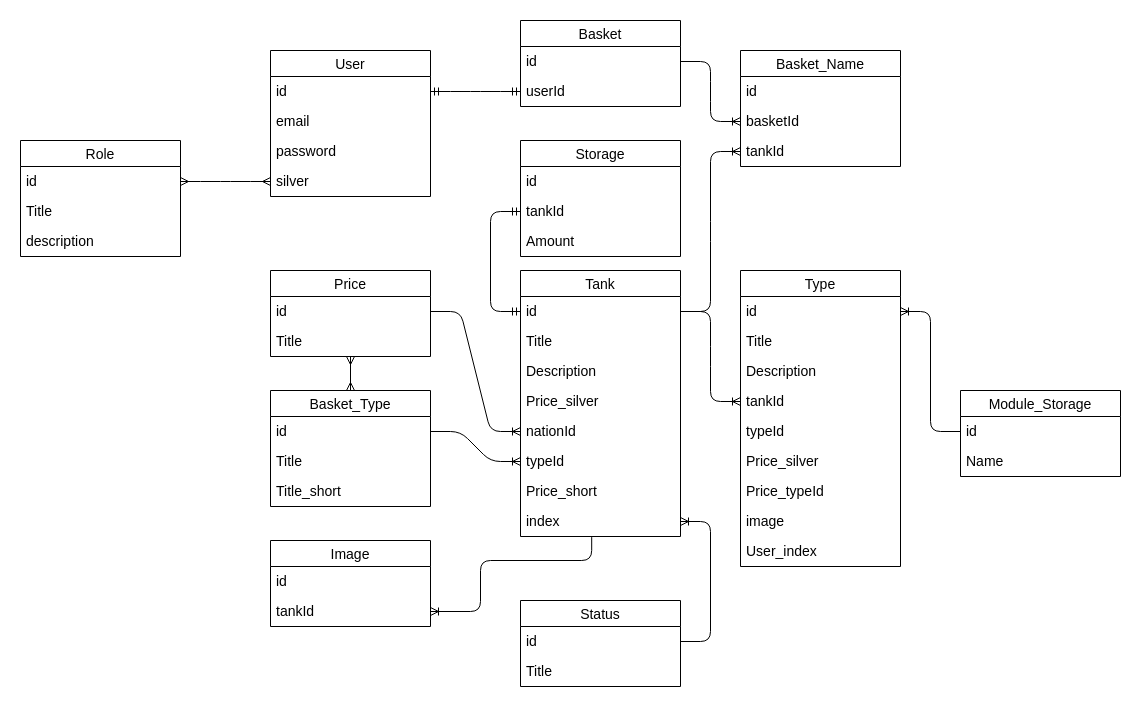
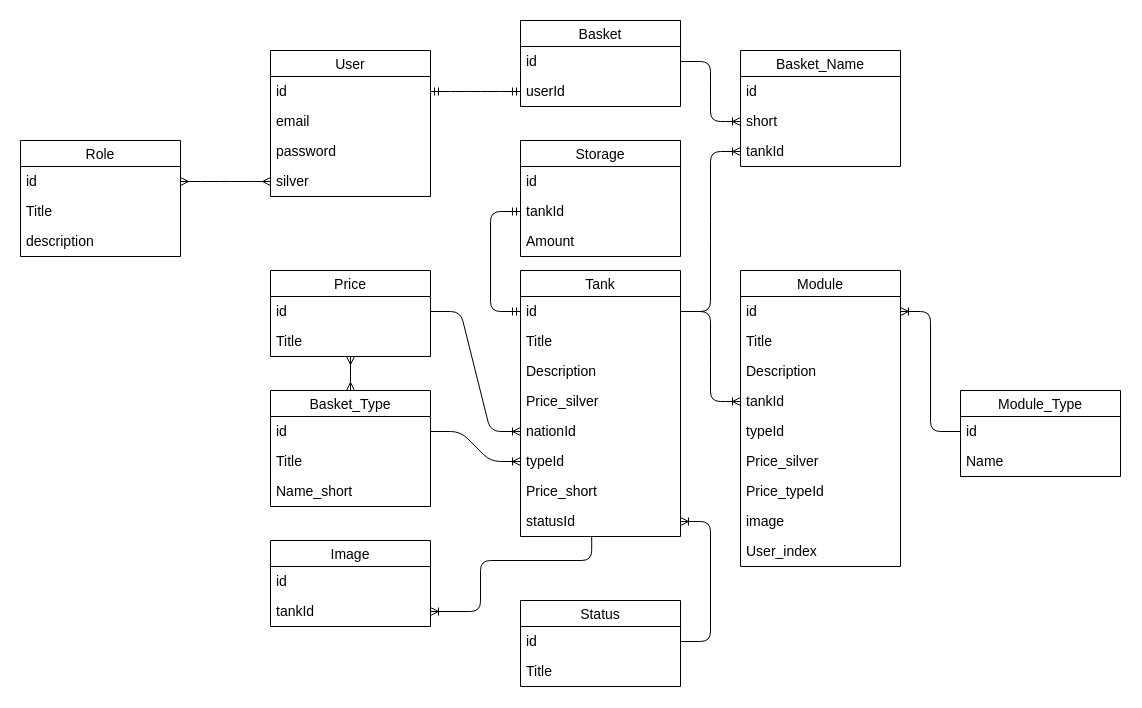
node "basketId": label "basketId" -> "short"
node "Type": label "Type" -> "Module"
node "Module_Storage": label "Module_Storage" -> "Module_Type"
node "Title_short": label "Title_short" -> "Name_short"
node "index": label "index" -> "statusId"
